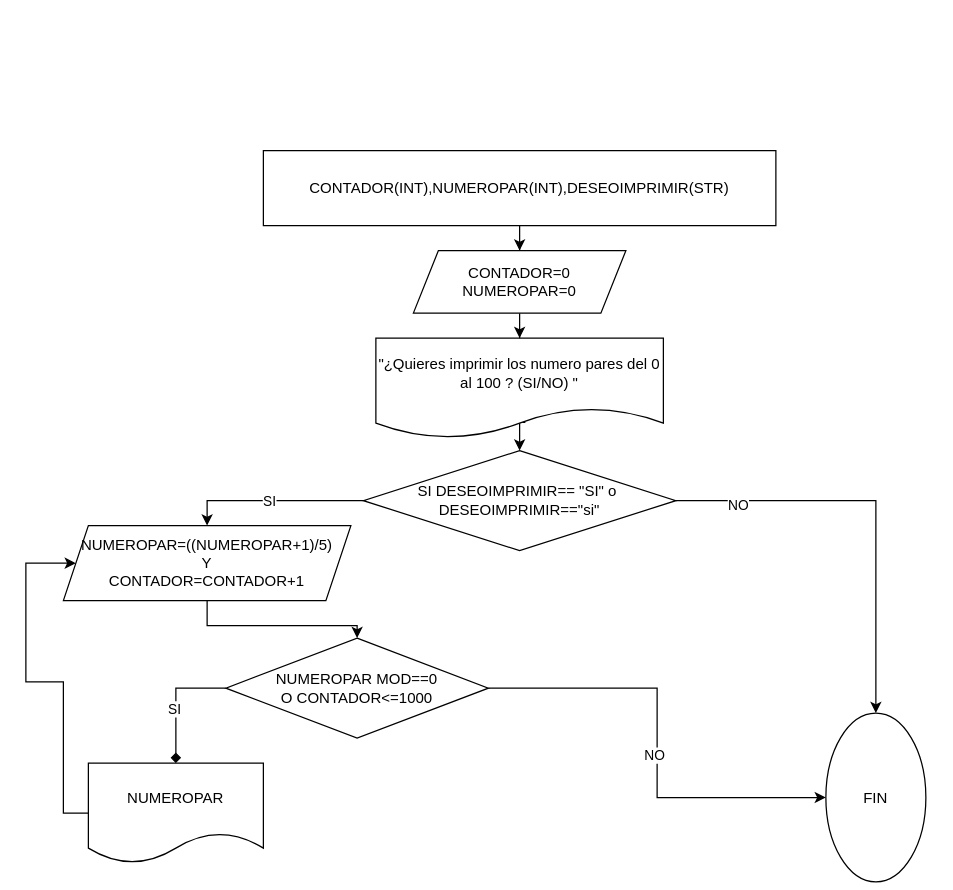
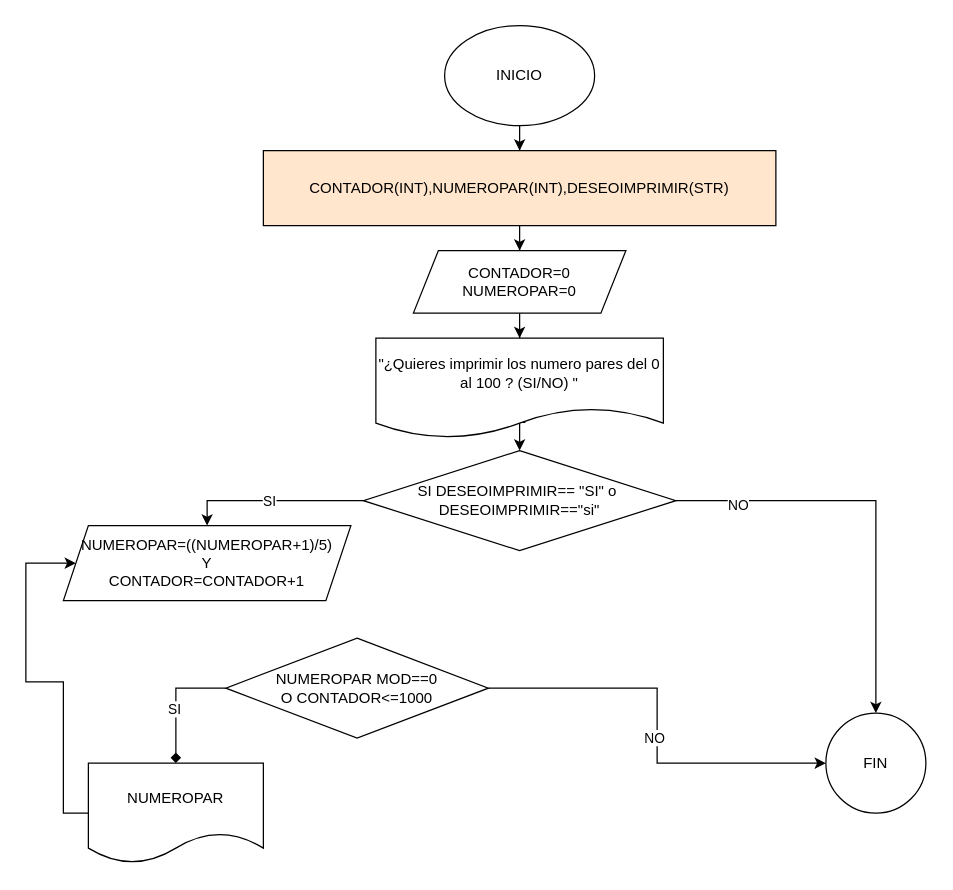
node "INICIO": added
edge "INICIO" -> "CONTADOR(INT),NUMEROPAR(INT),DESEOIMPRIMIR(STR)": added
node "CONTADOR(INT),NUMEROPAR(INT),DESEOIMPRIMIR(STR)": fillcolor #ffffff -> #ffe6cc
edge "NUMEROPAR=((NUMEROPAR+1)/5) Y CONTADOR=CONTADOR+1" -> "NUMEROPAR MOD==0 O CONTADOR<=1000": removed
node "FIN": size 100x169 -> 100x100
